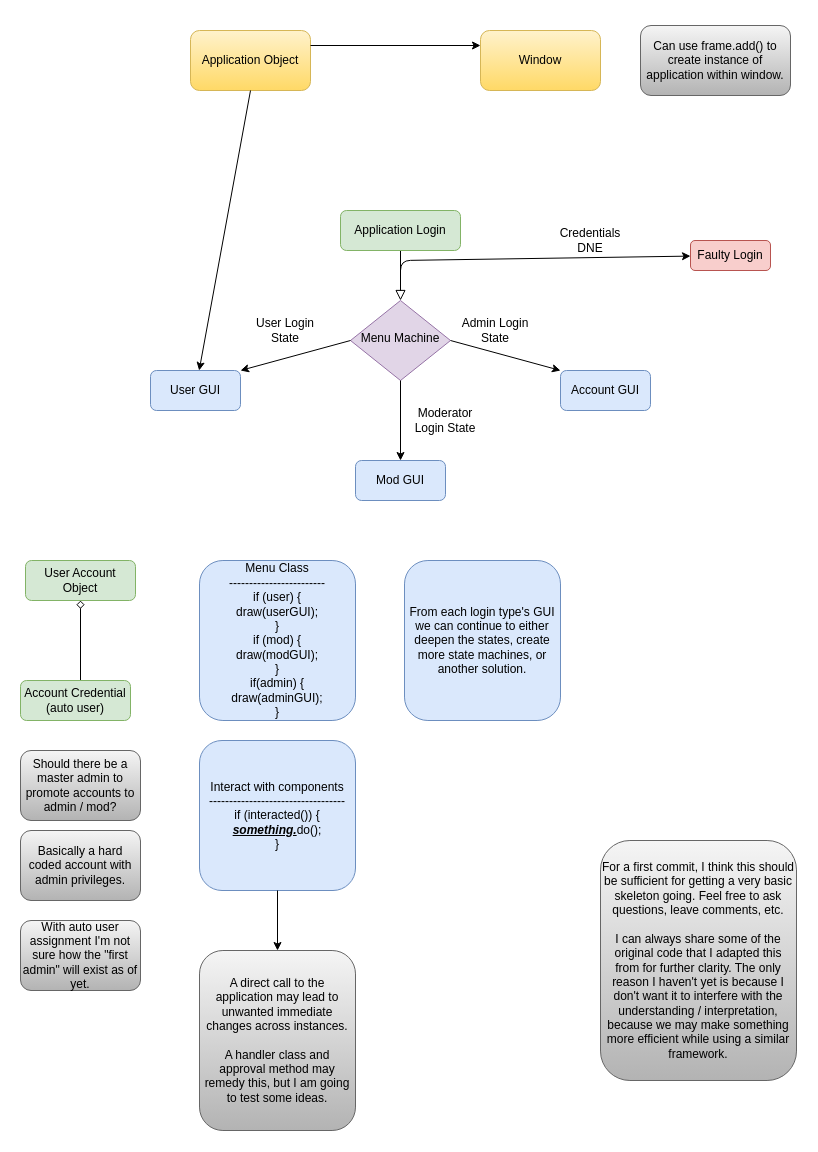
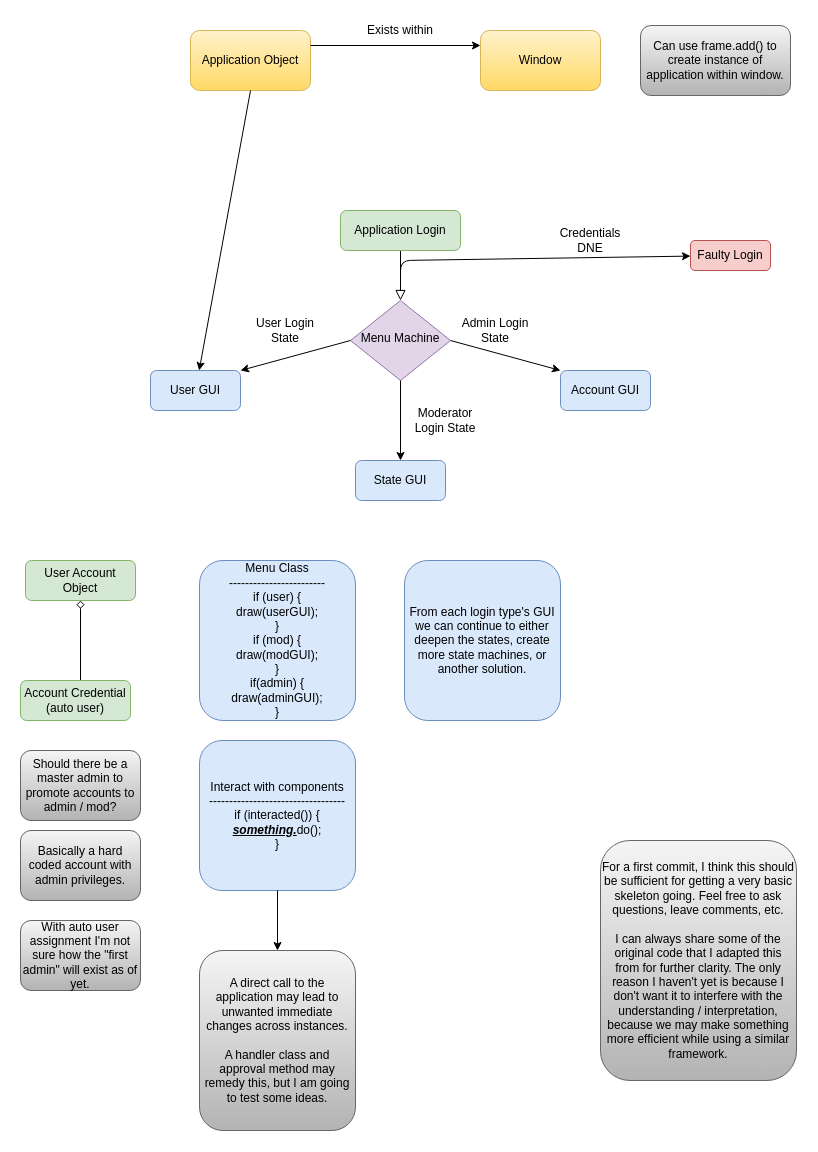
node "Exists within": added
node "Mod GUI": label "Mod GUI" -> "State GUI"
